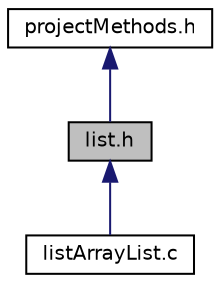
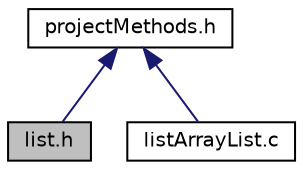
edge "listArrayList.c" -> "list.h": now "listArrayList.c" -> "projectMethods.h"
